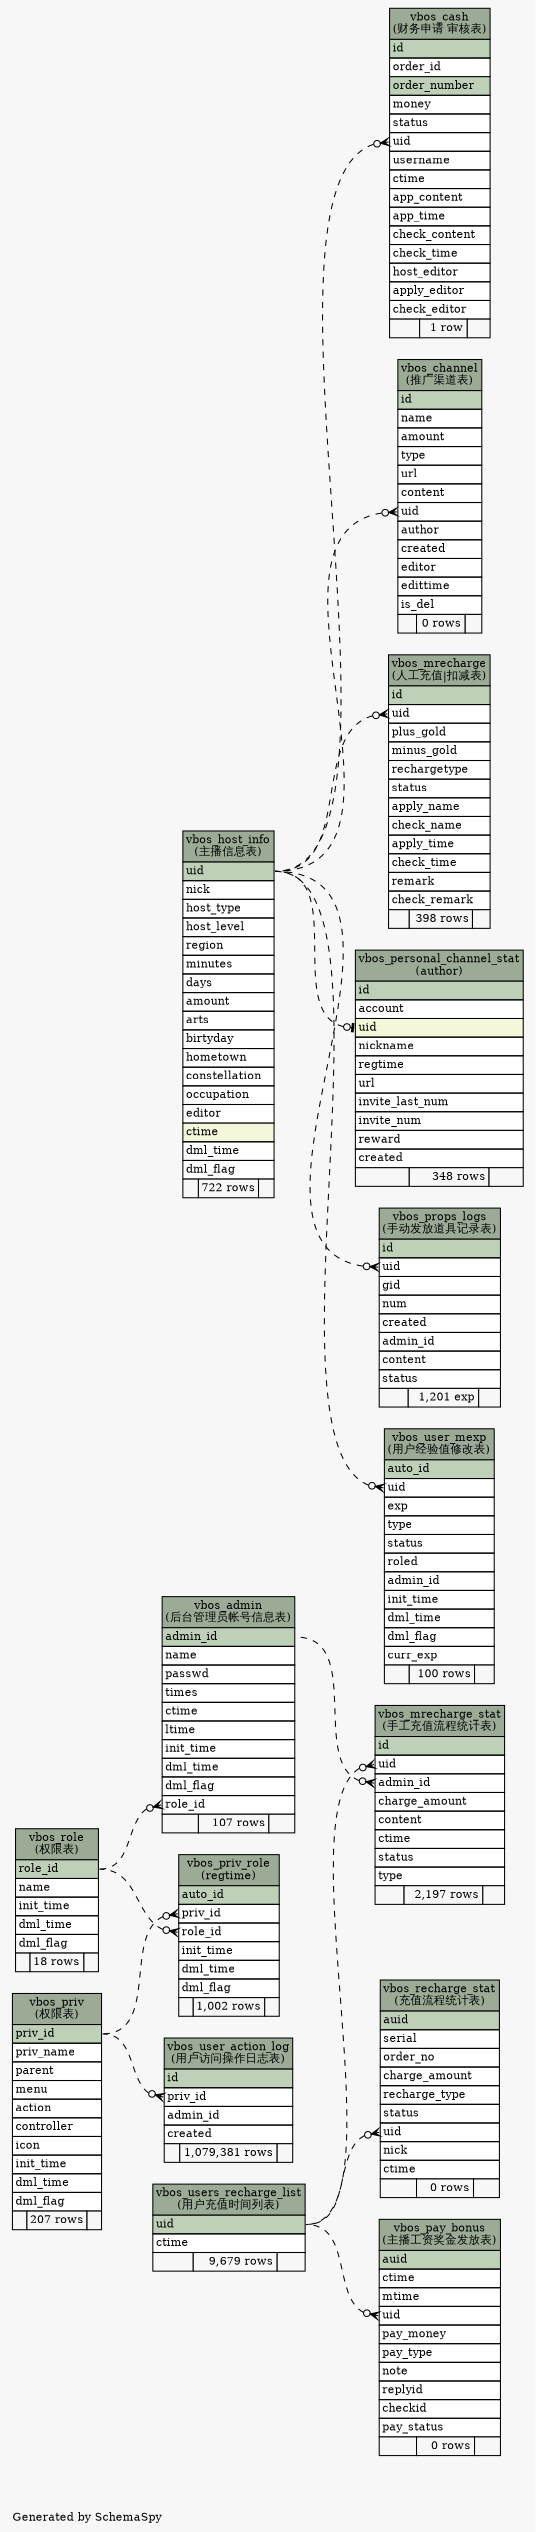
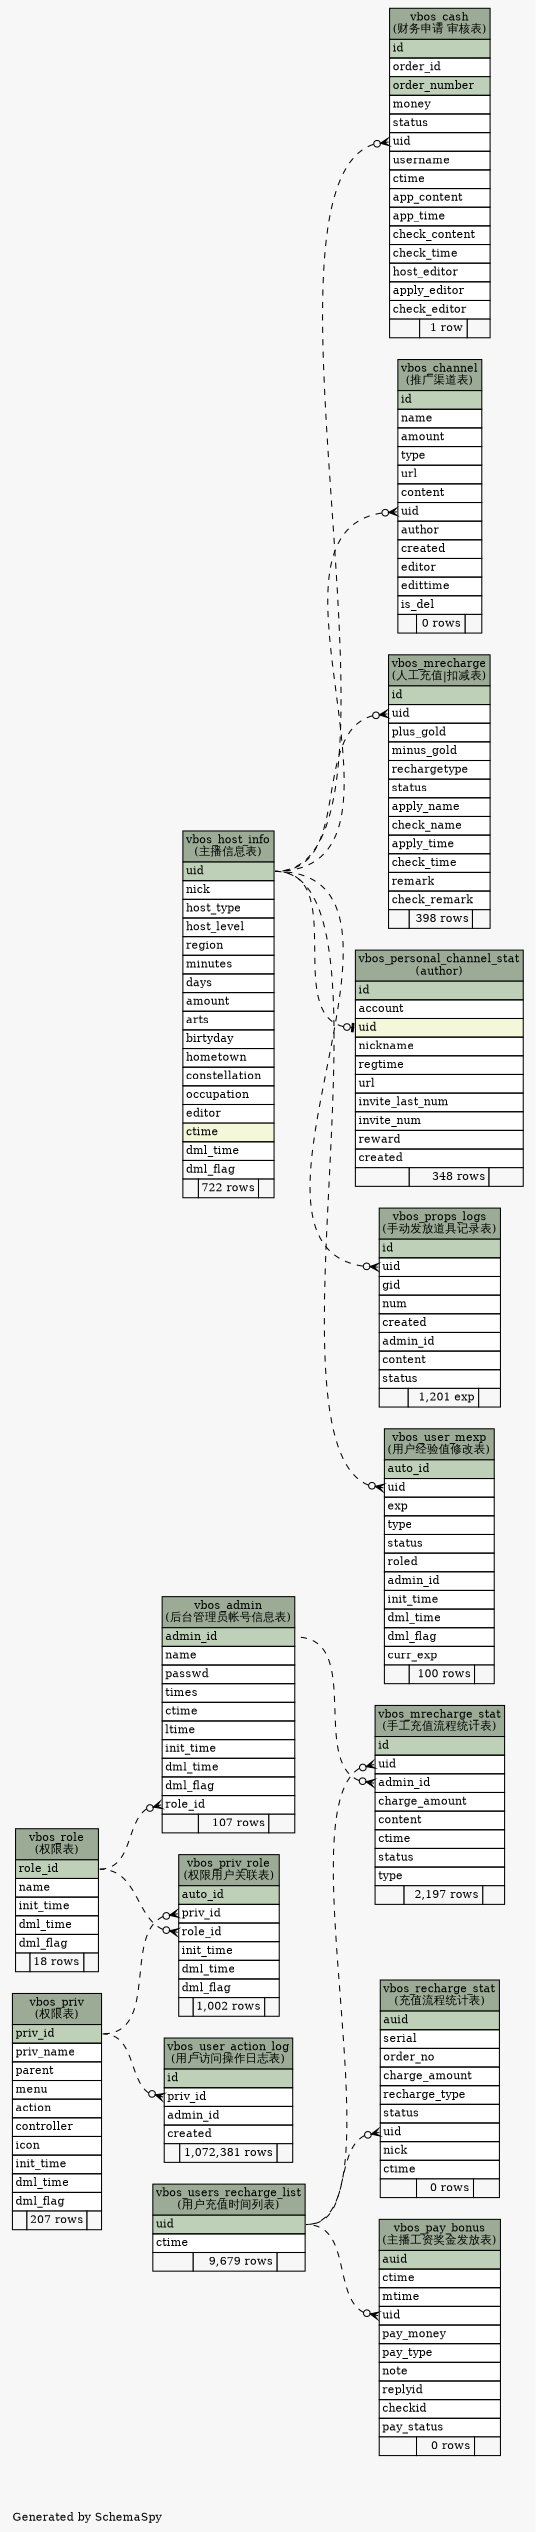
node "vbos_priv_role": text "(regtime)" -> "(权限用户关联表)"
node "vbos_user_action_log": text "1,079,381 rows" -> "1,072,381 rows"
